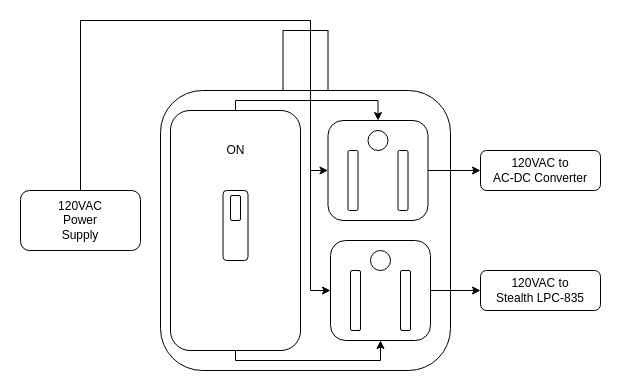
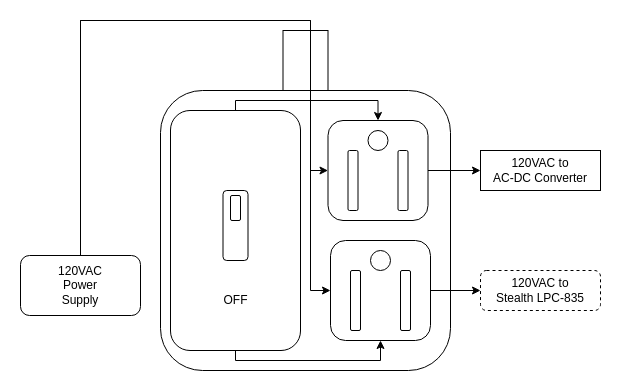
node "ON": removed
node "120VAC to AC-DC Converter": shape rounded rectangle -> rectangle
node "120VAC Power Supply": moved (81, 221) -> (81, 286)
node "120VAC to Stealth LPC-835": style solid -> dashed
node "OFF": added
